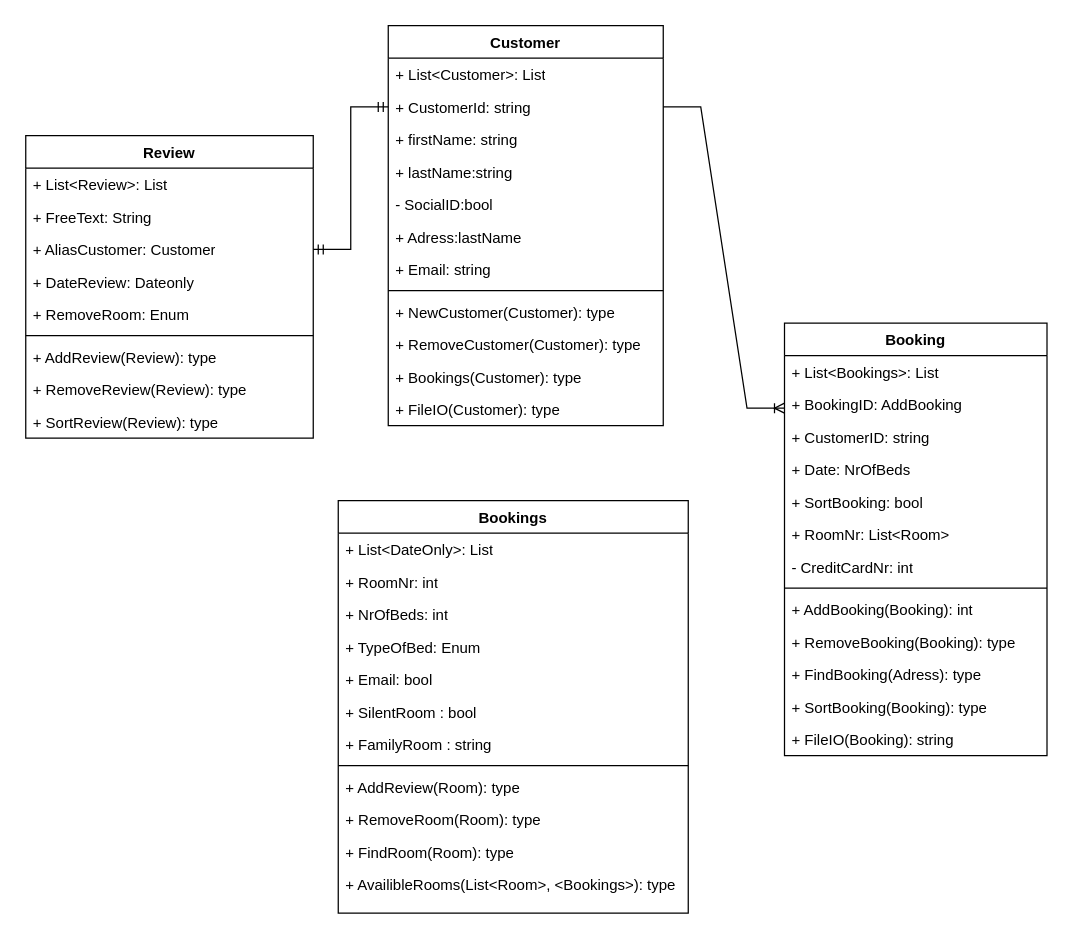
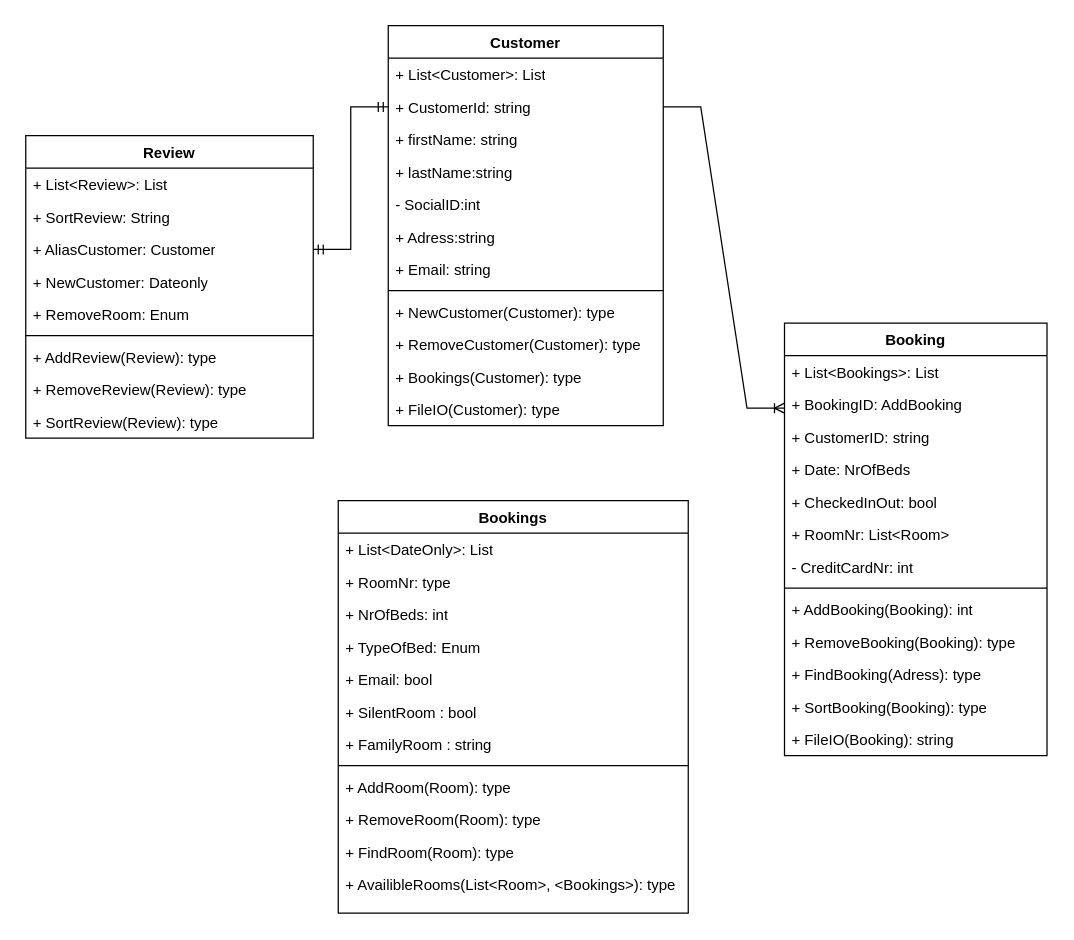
node "- SocialID:bool": label "- SocialID:bool" -> "- SocialID:int"
node "+ FreeText: String": label "+ FreeText: String" -> "+ SortReview: String"
node "+ Adress:lastName": label "+ Adress:lastName" -> "+ Adress:string"
node "+ DateReview: Dateonly": label "+ DateReview: Dateonly" -> "+ NewCustomer: Dateonly"
node "+ SortBooking: bool": label "+ SortBooking: bool" -> "+ CheckedInOut: bool"
node "+ RoomNr: int": label "+ RoomNr: int" -> "+ RoomNr: type"
node "+ AddReview(Room): type": label "+ AddReview(Room): type" -> "+ AddRoom(Room): type"
